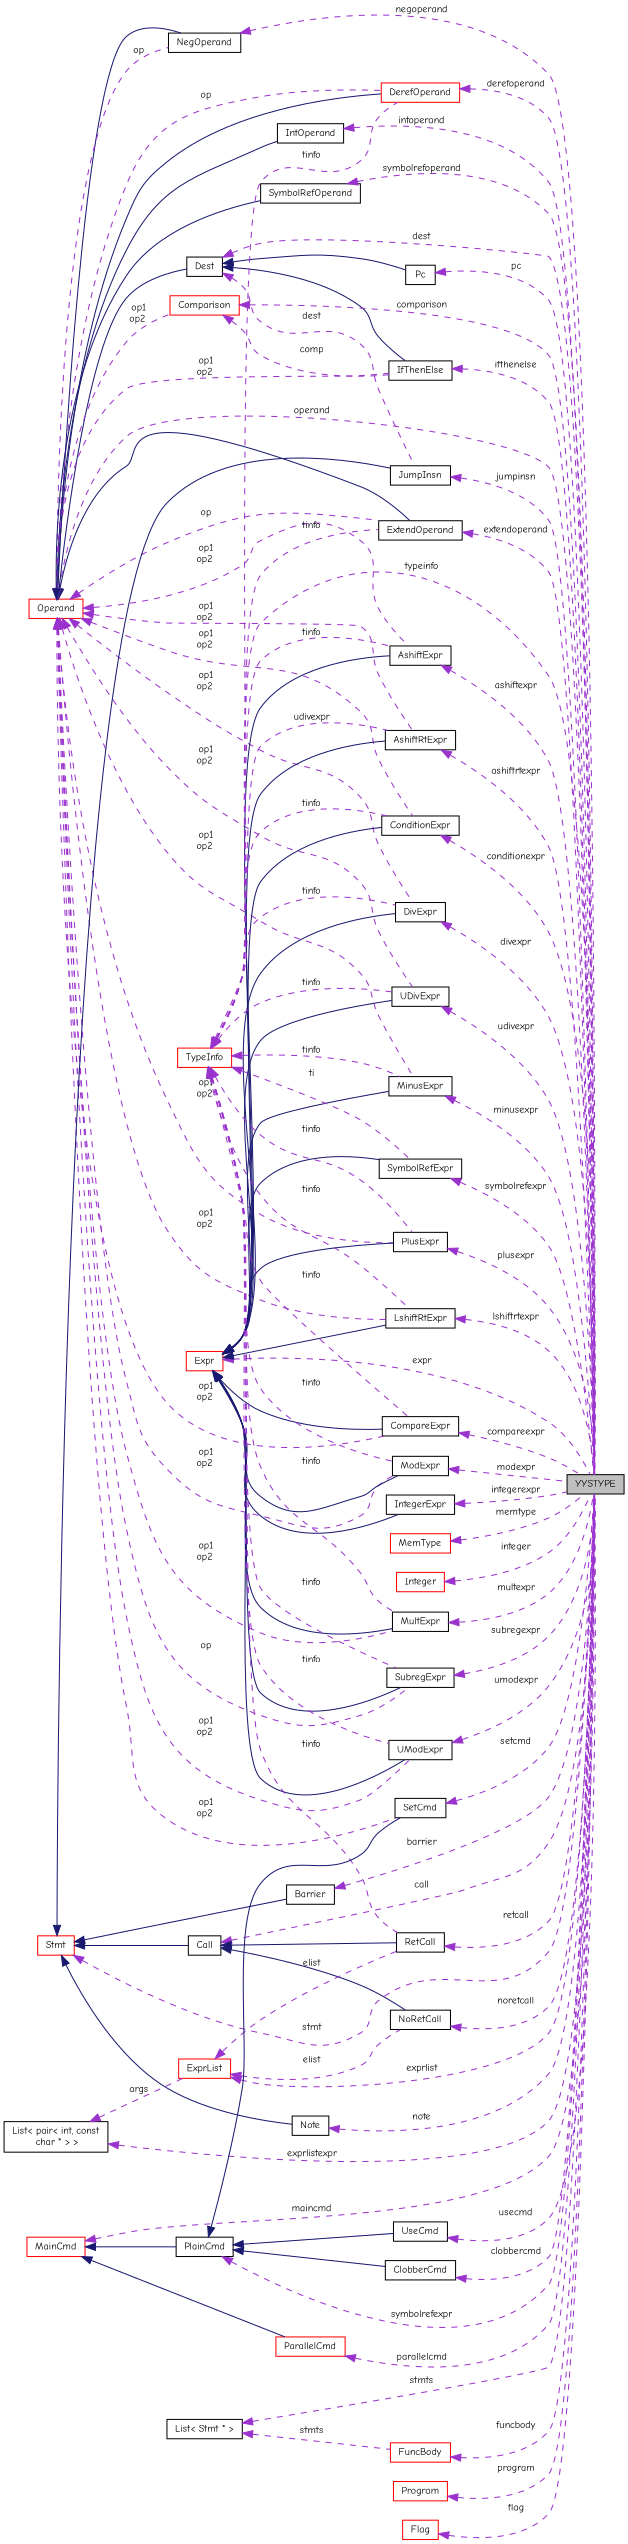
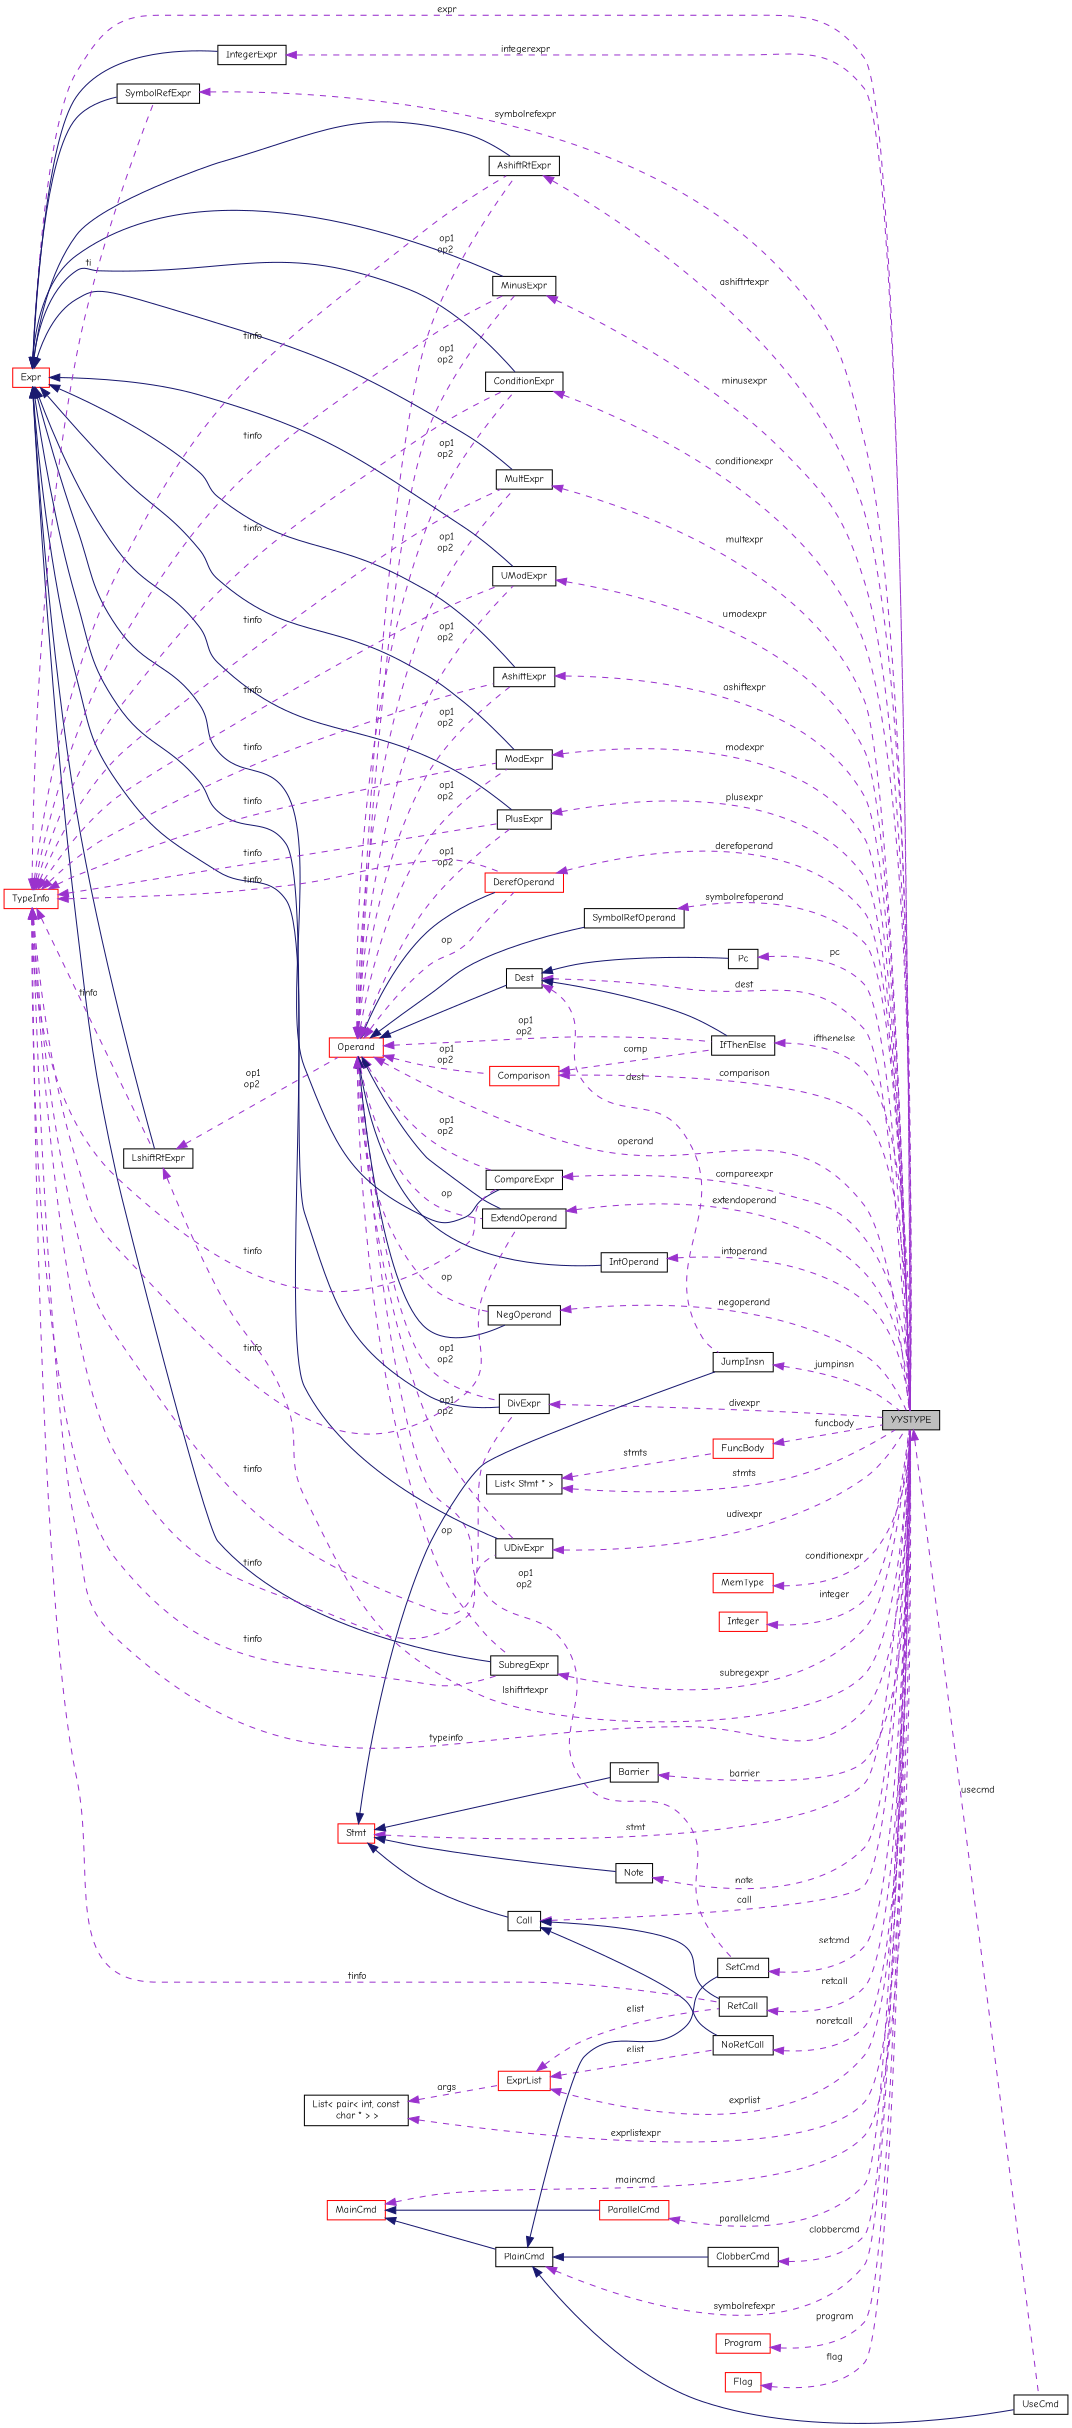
edge "AshiftRtExpr" -> "TypeInfo": label " udivexpr" -> " tinfo"
edge "LshiftRtExpr" -> "Operand": reversed
edge "YYSTYPE" -> "MemType": label " memtype" -> " conditionexpr"
edge "YYSTYPE" -> "UseCmd": reversed
